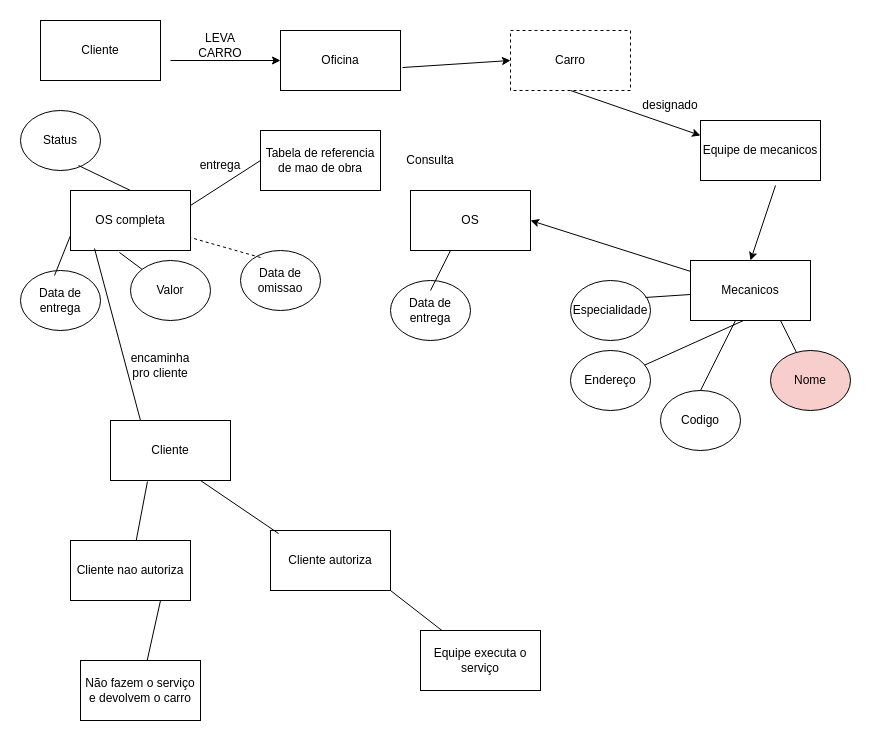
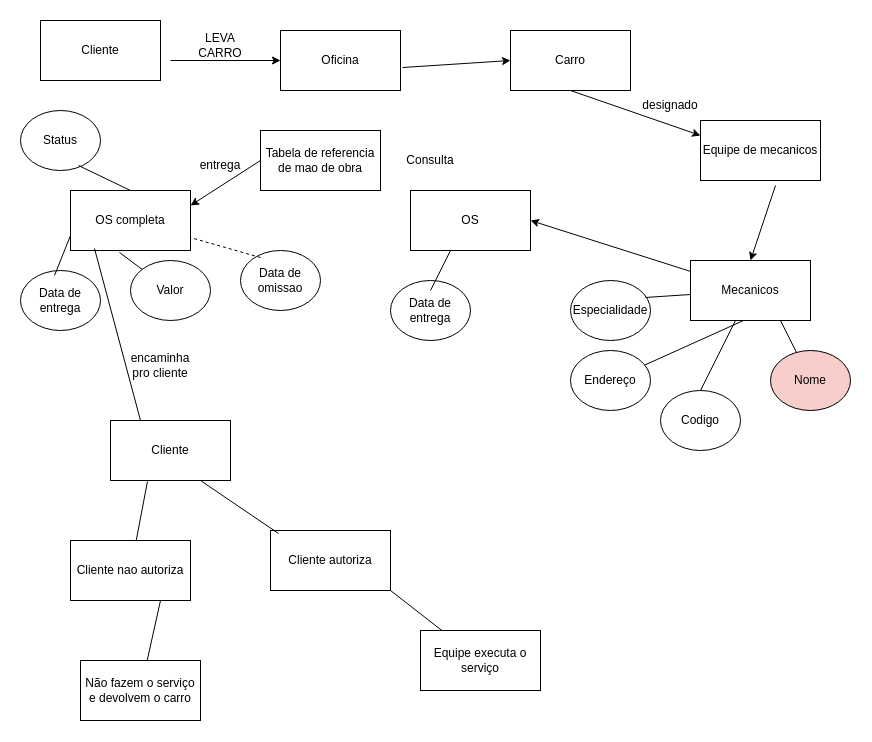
node "Carro": style dashed -> solid
edge "Tabela de referencia de mao de obra" -- "OS completa": arrowhead none -> classic
